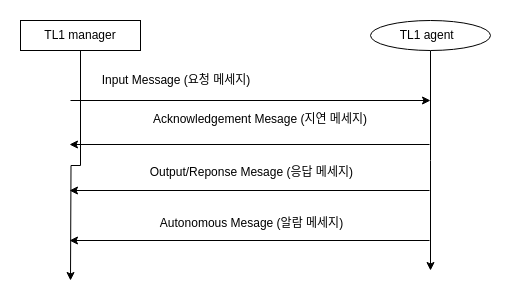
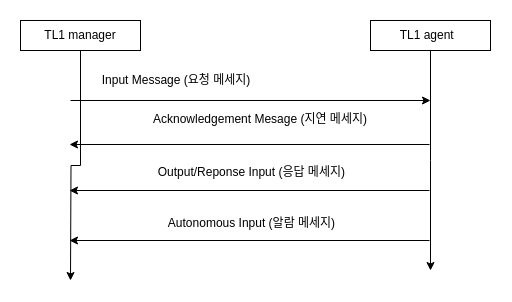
node "TL1 agent": shape ellipse -> rectangle
node "Output/Reponse Mesage (응답 메세지)": label "Output/Reponse Mesage (응답 메세지)" -> "Output/Reponse Input (응답 메세지)"
node "Autonomous Mesage (알람 메세지)": label "Autonomous Mesage (알람 메세지)" -> "Autonomous Input (알람 메세지)"
